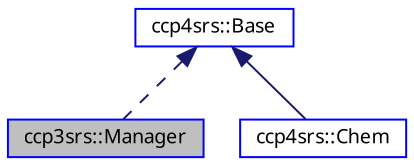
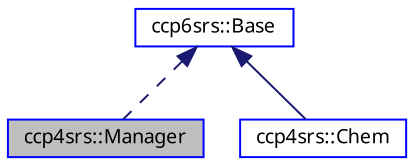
node "ccp4srs::Base": label "ccp4srs::Base" -> "ccp6srs::Base"
node "ccp3srs::Manager": label "ccp3srs::Manager" -> "ccp4srs::Manager"
